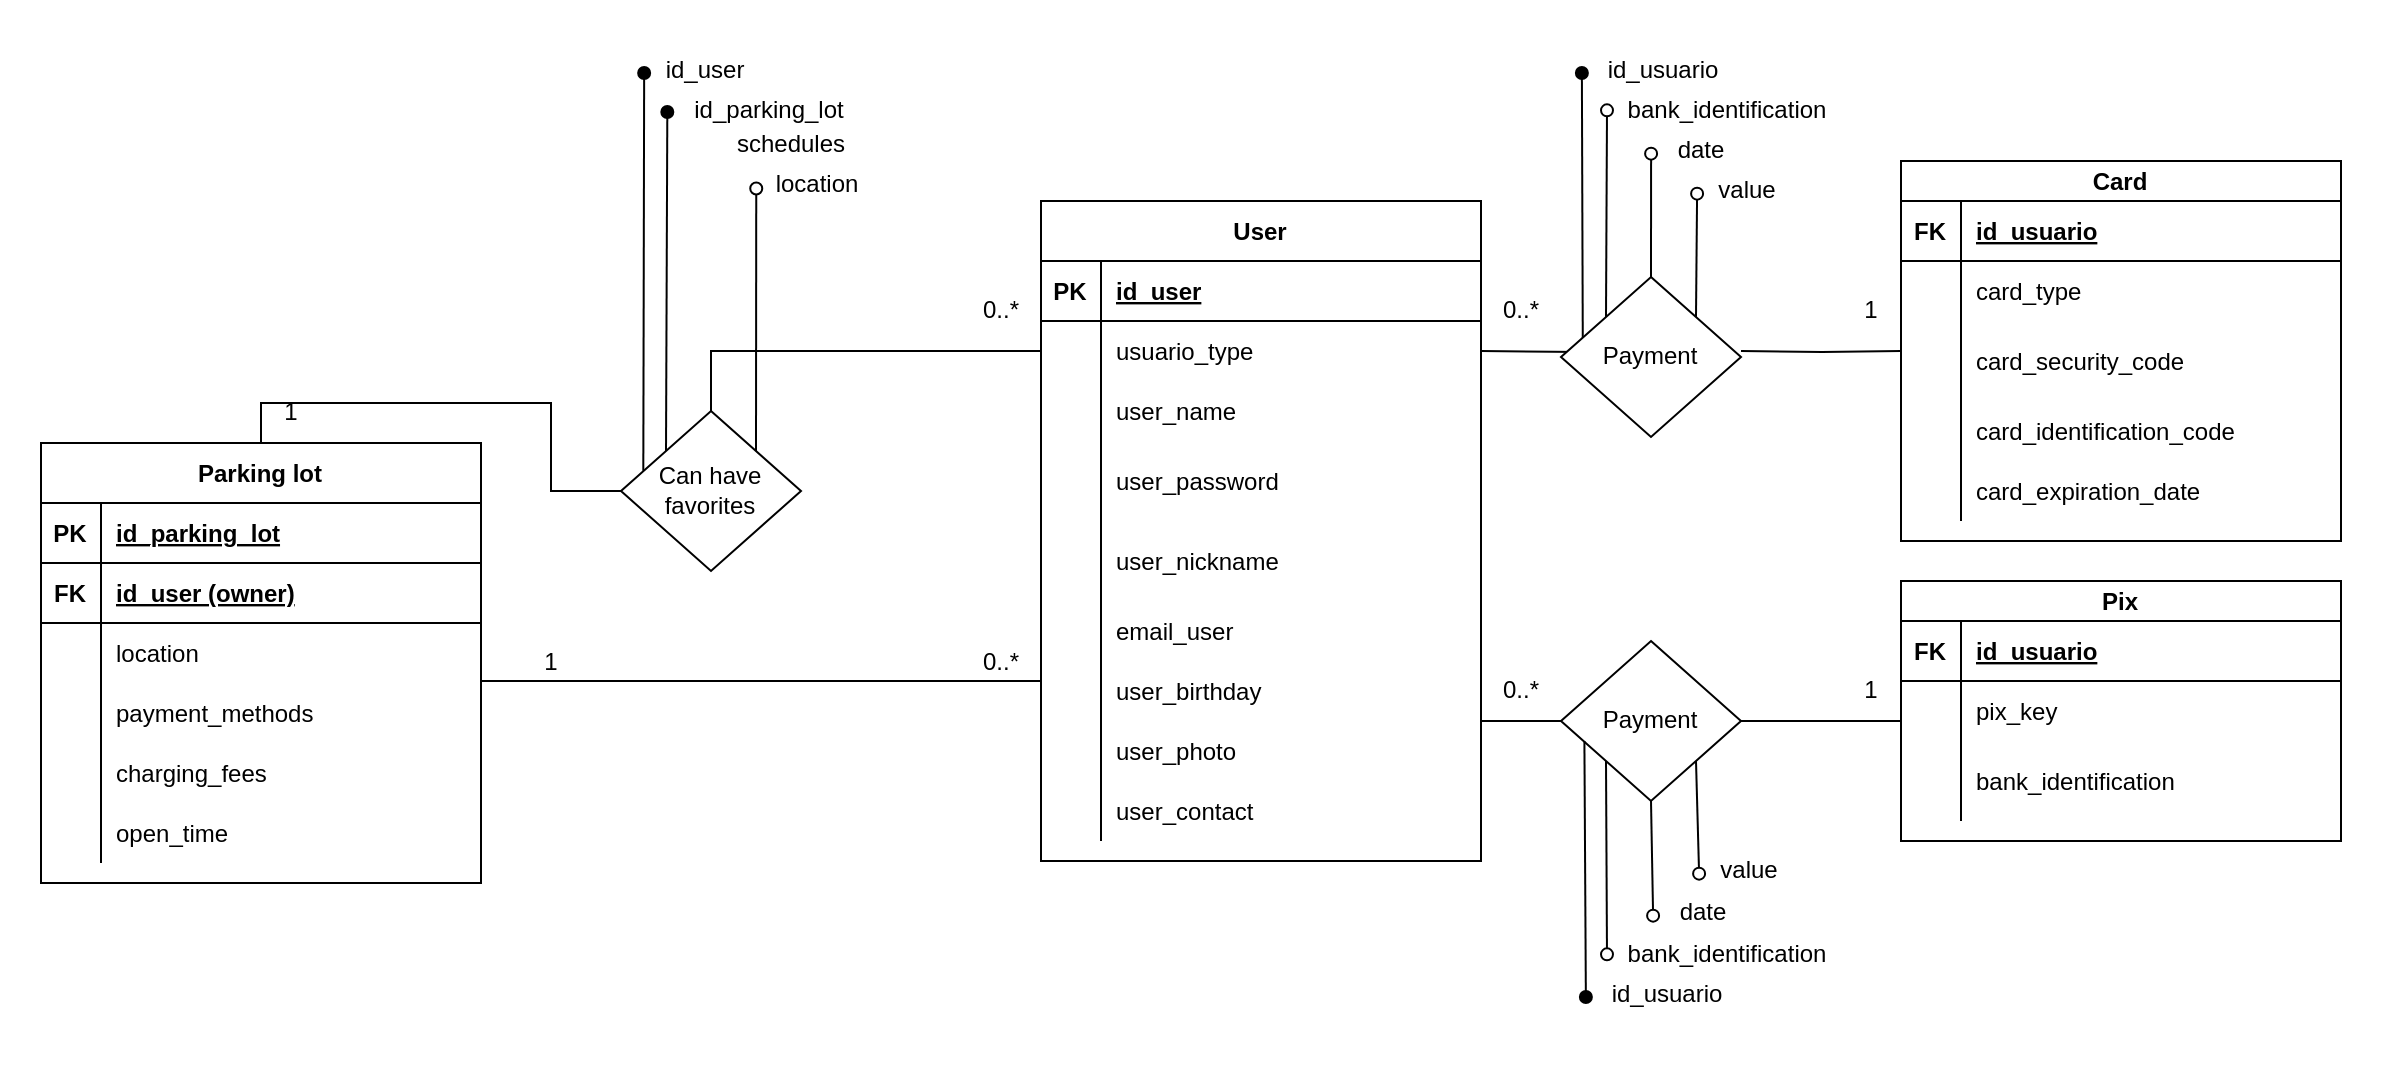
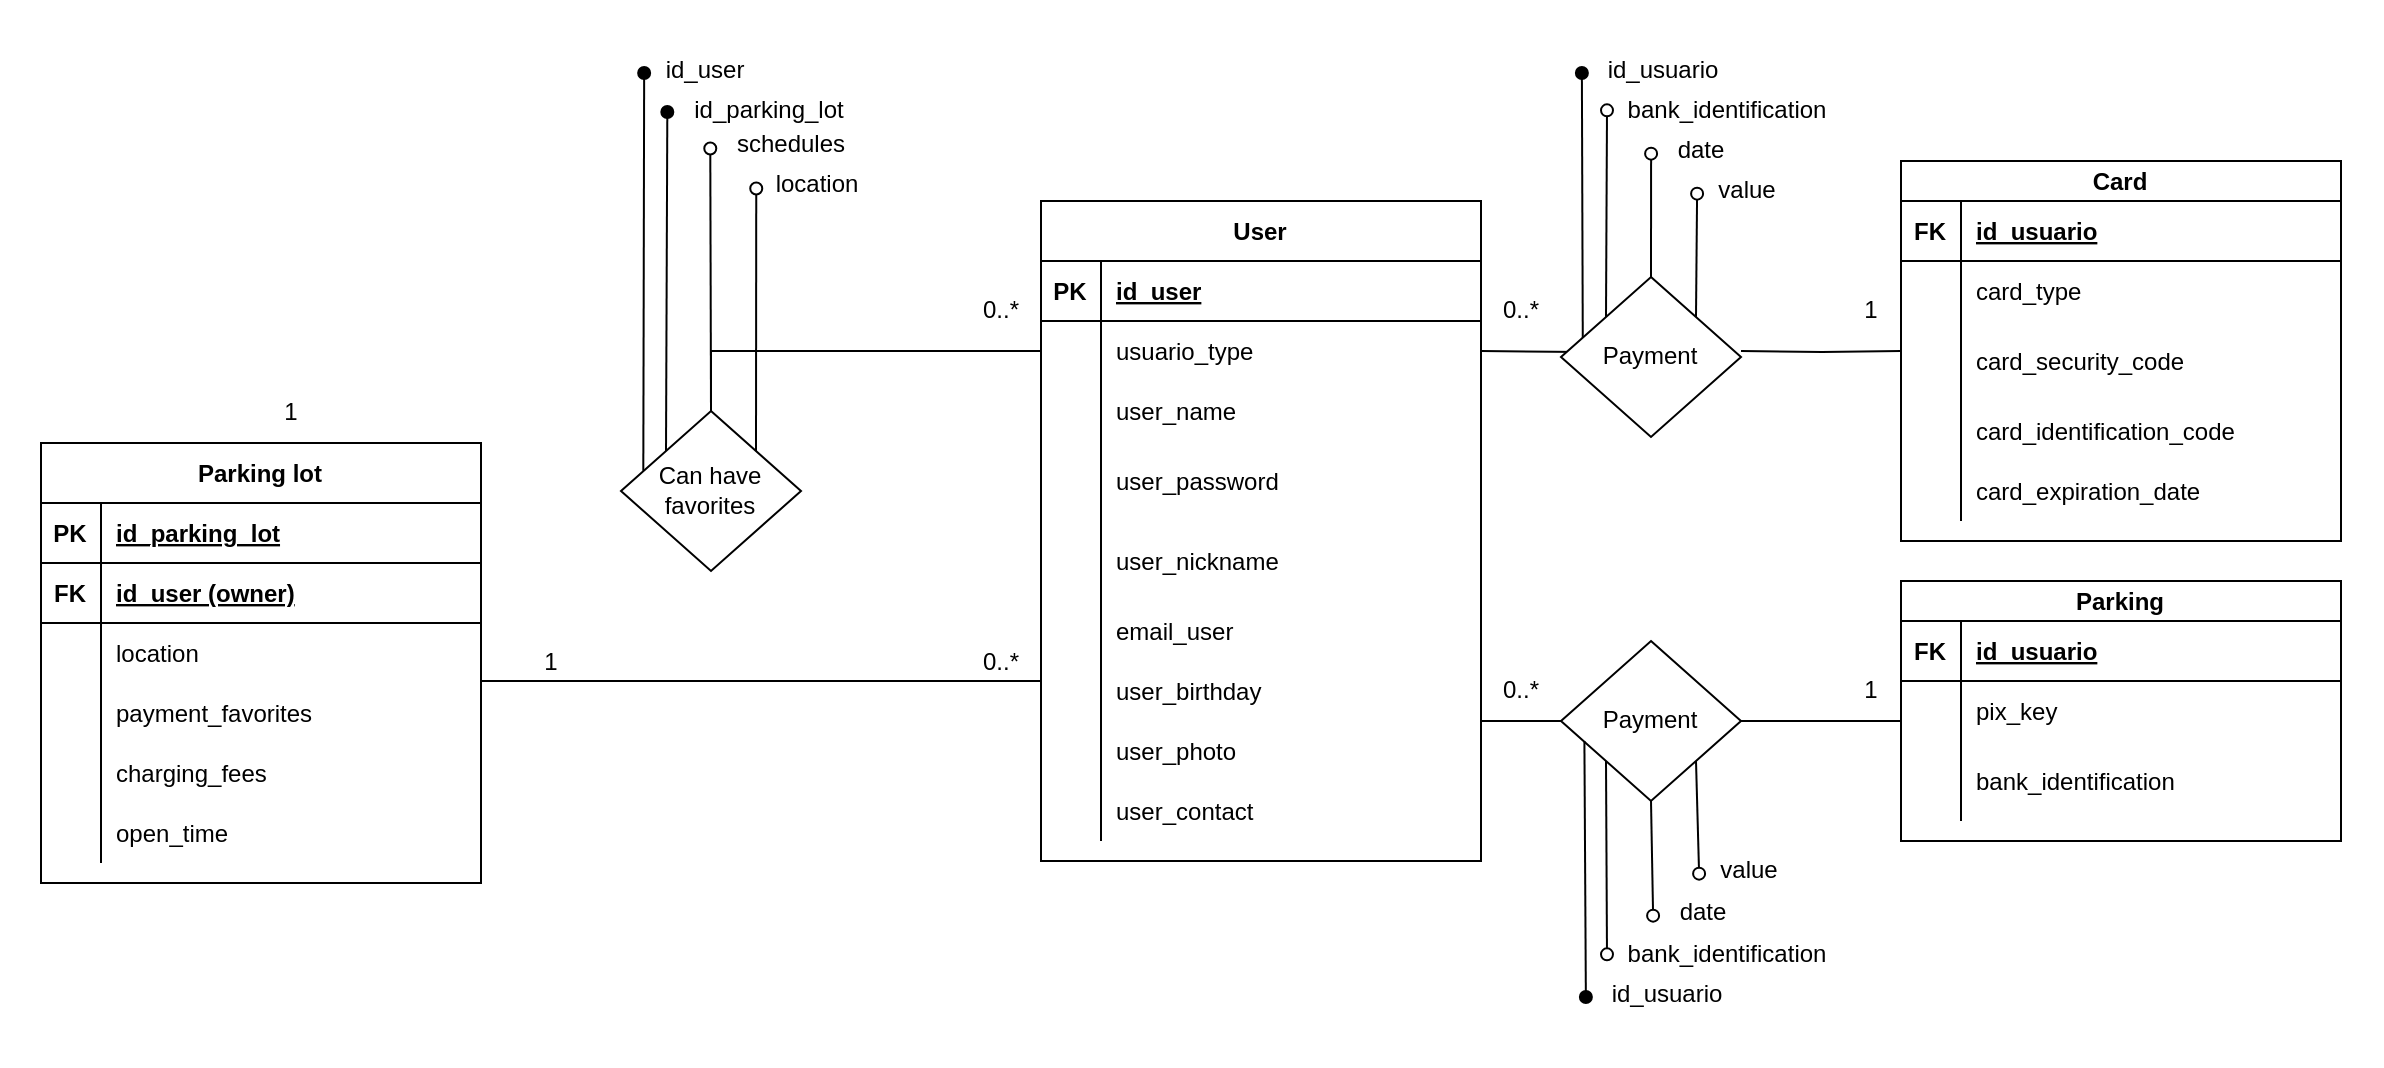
edge "Can have favorites" -> "schedules": added
edge "Can have favorites" -- "Parking lot": removed
node "Pix": label "Pix" -> "Parking"
node "payment_methods": label "payment_methods" -> "payment_favorites"
